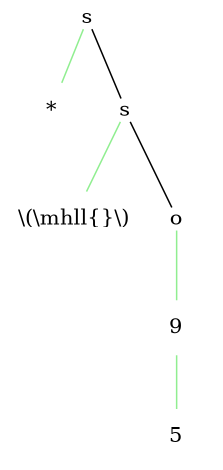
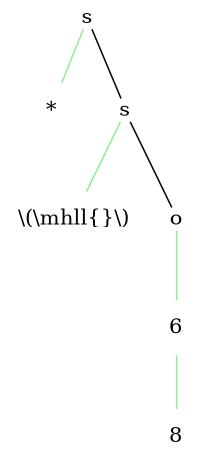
node "9": label "9" -> "6"
node "5": label "5" -> "8"
